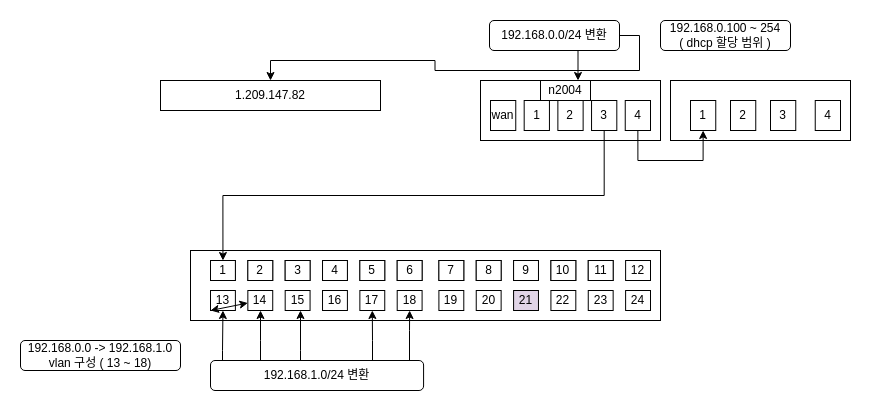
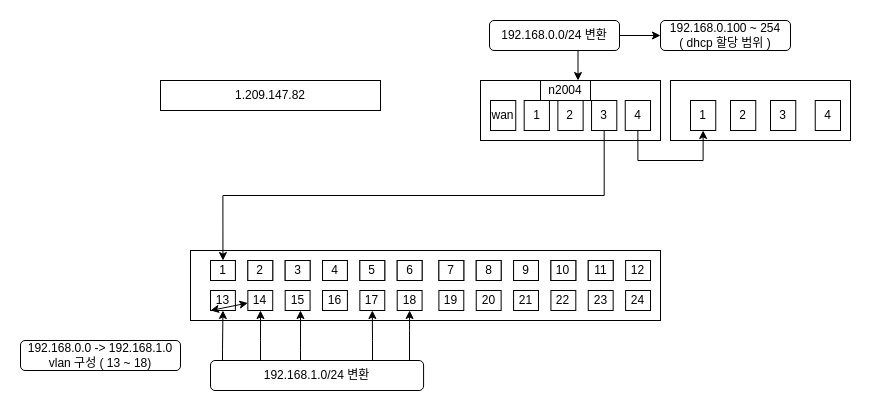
edge "192.168.0.0/24 변환" -> "1.209.147.82": now "192.168.0.0/24 변환" -> "192.168.0.100 ~ 254 ( dhcp 할당 범위 )"
node "21": fillcolor #e1d5e7 -> #ffffff
